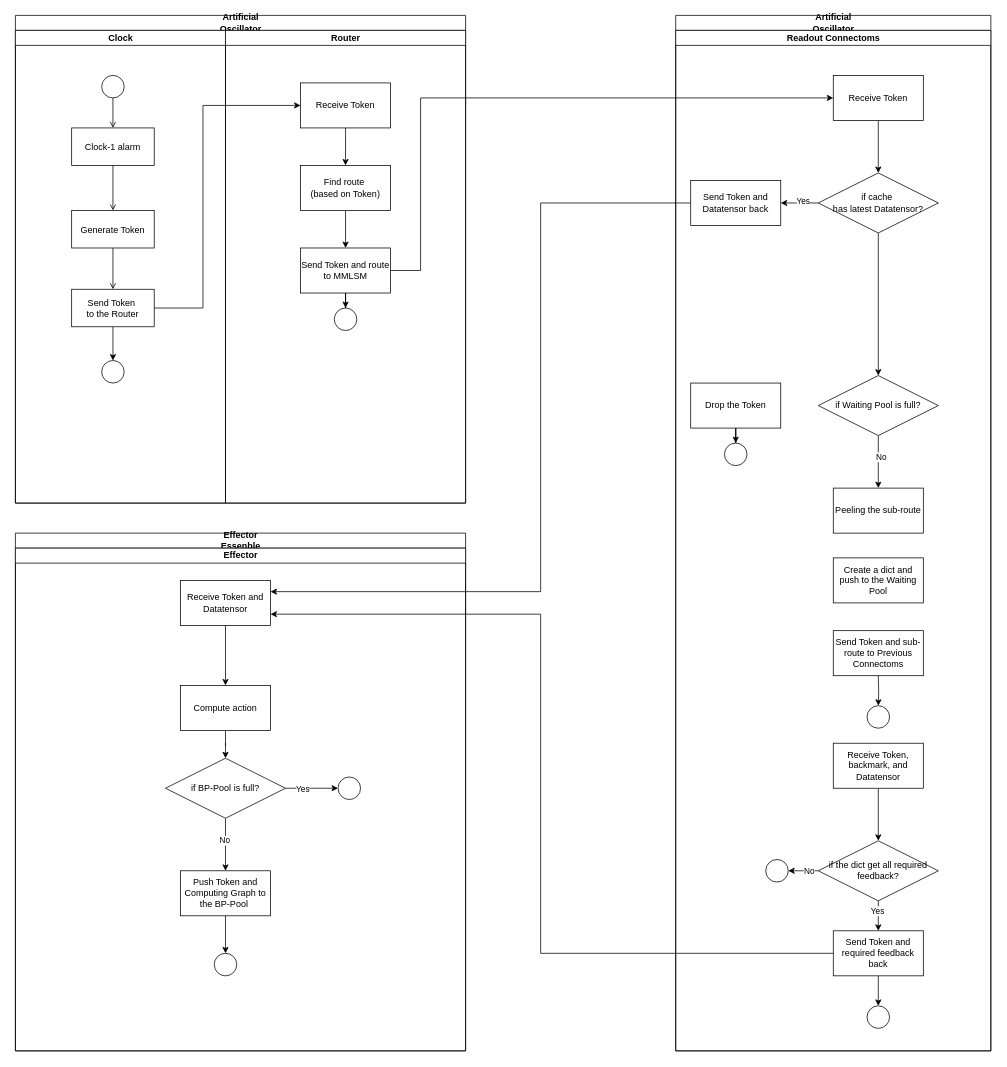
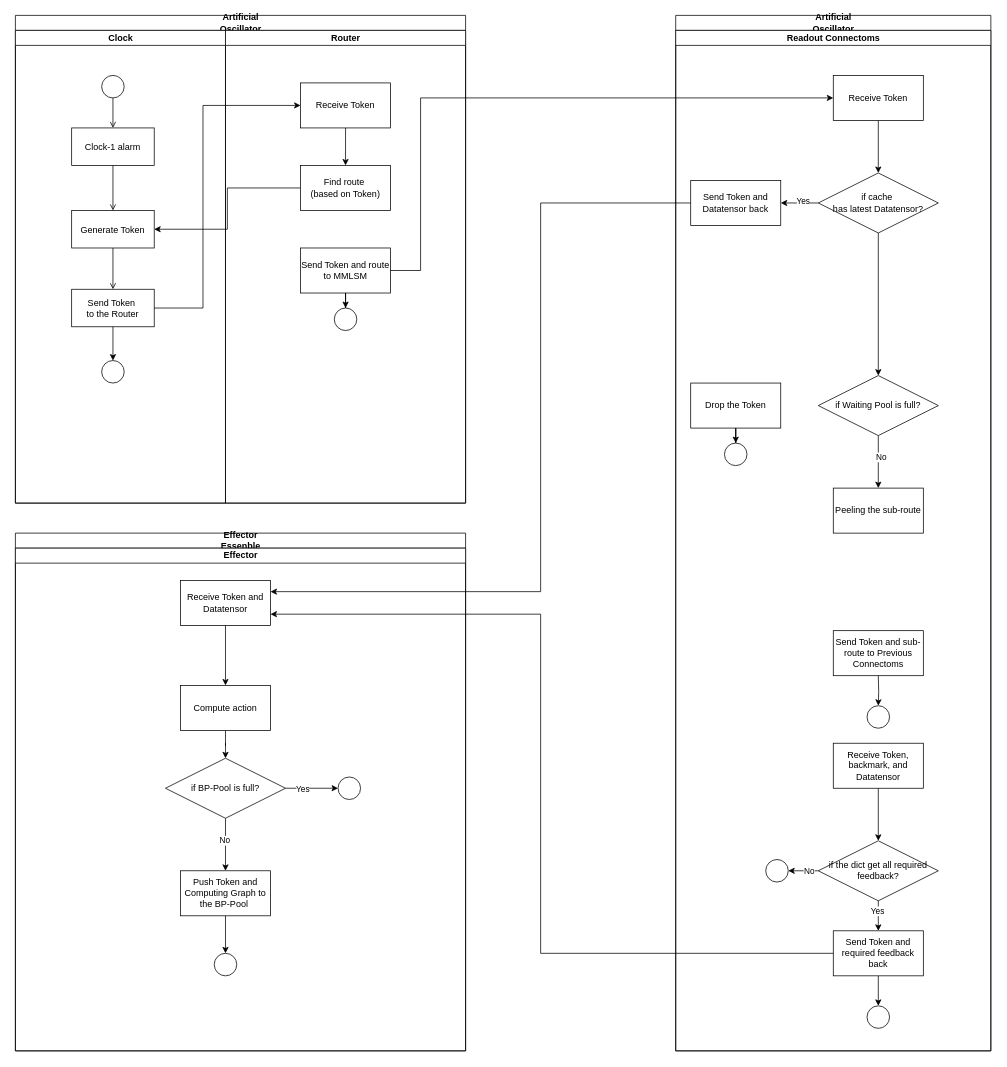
edge "Find route (based on Token)" -> "Send Token and route to MMLSM": now "Find route (based on Token)" -> "Generate Token"
node "Create a dict and push to the Waiting Pool": removed
